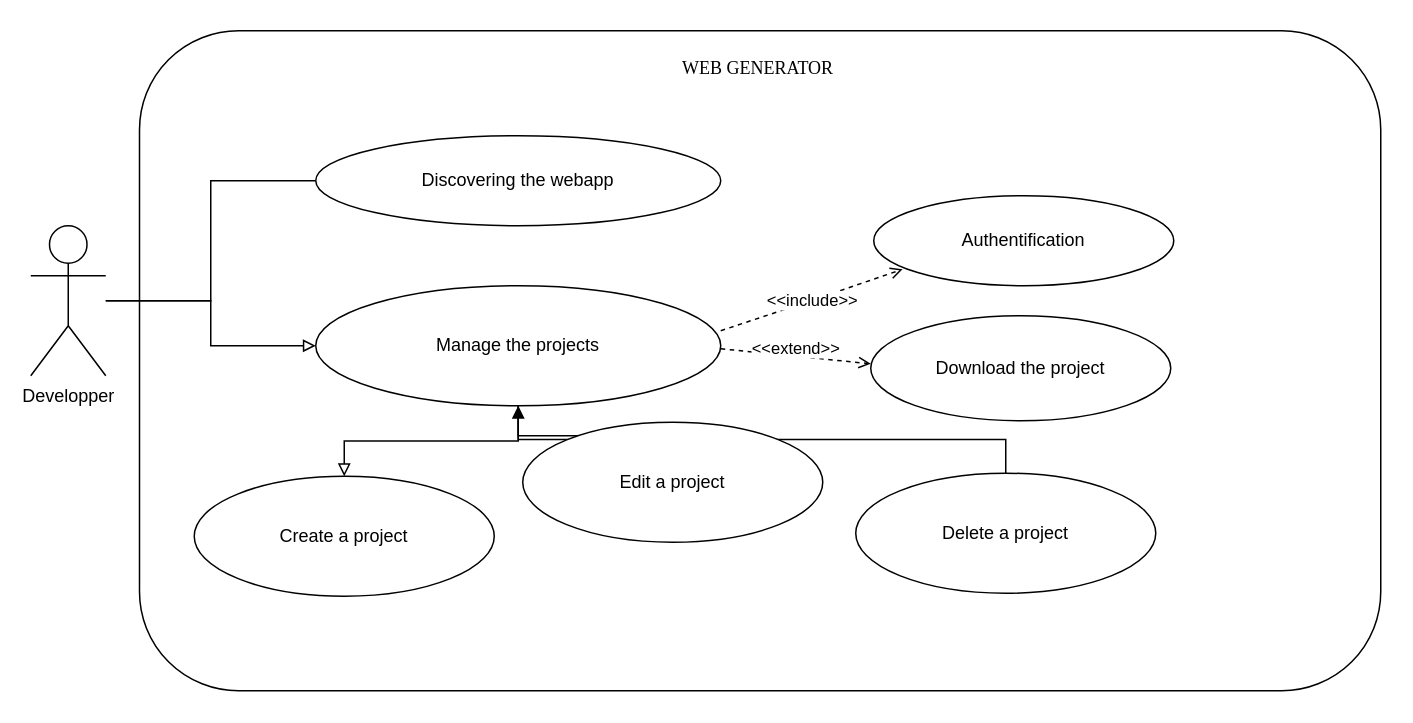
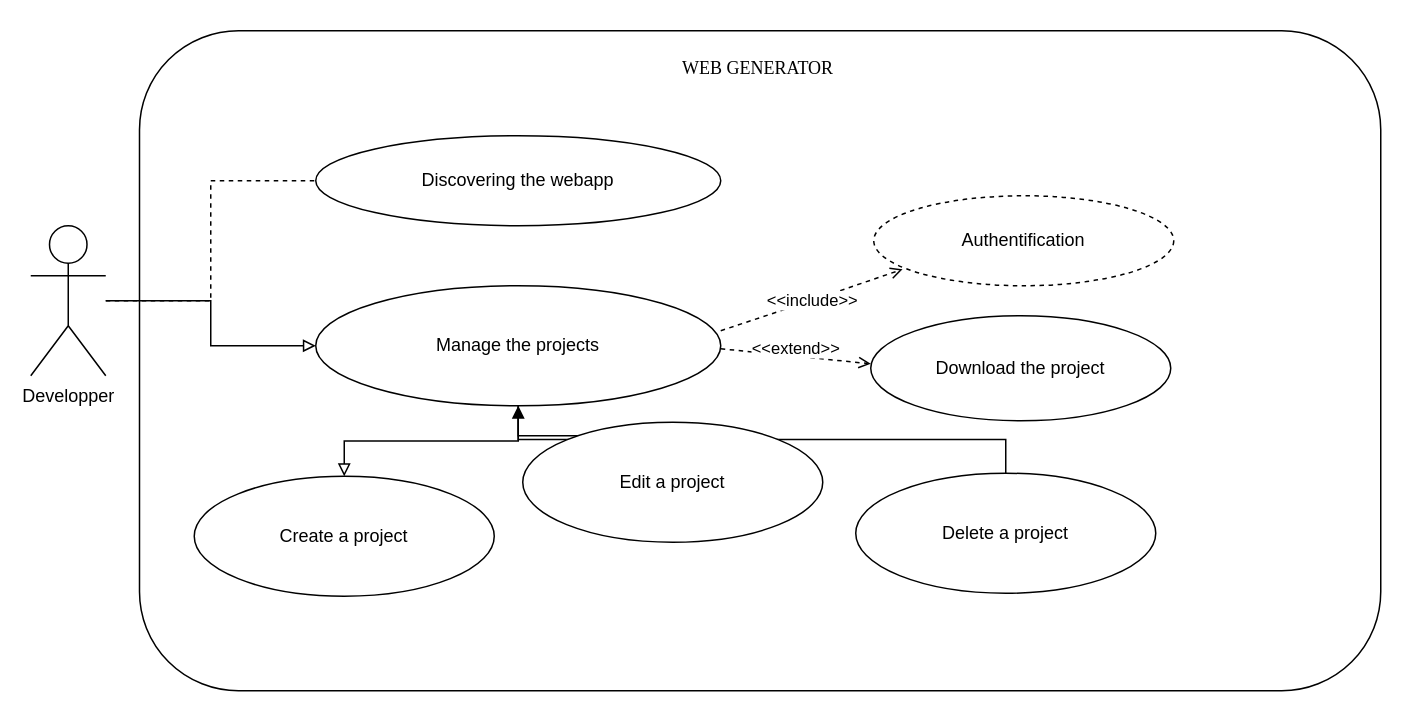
edge "Discovering the webapp" -- "Developper": style solid -> dashed
node "Authentification": style solid -> dashed
